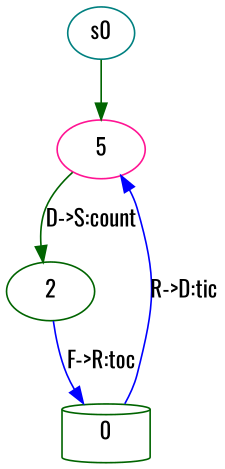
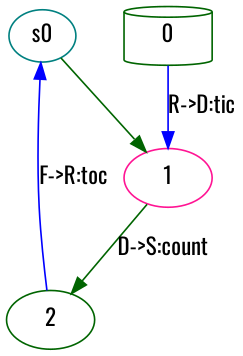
node "5": label "5" -> "1"
edge "2" -> "0": now "2" -> "s0"
